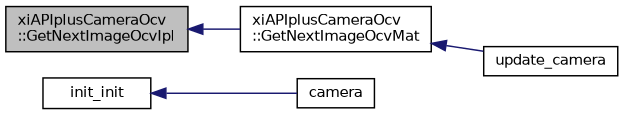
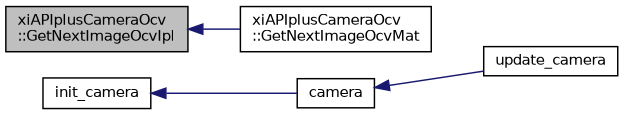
edge "update_camera" -> "xiAPIplusCameraOcv ::GetNextImageOcvMat": now "update_camera" -> "camera"
node "init_init": label "init_init" -> "init_camera"
